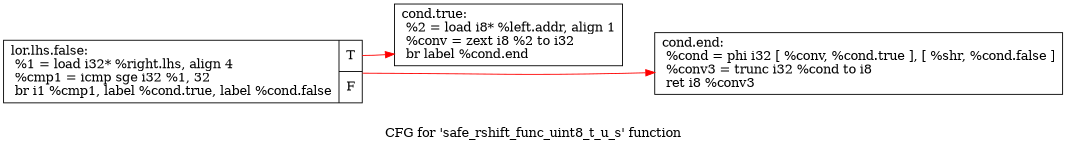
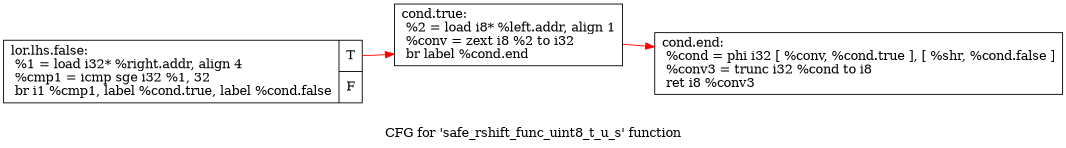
node "lor.lhs.false:": text "%1 = load i32* %right.lhs, align 4" -> "%1 = load i32* %right.addr, align 4"
edge "lor.lhs.false:" -> "cond.end:": now "cond.true:" -> "cond.end:"
